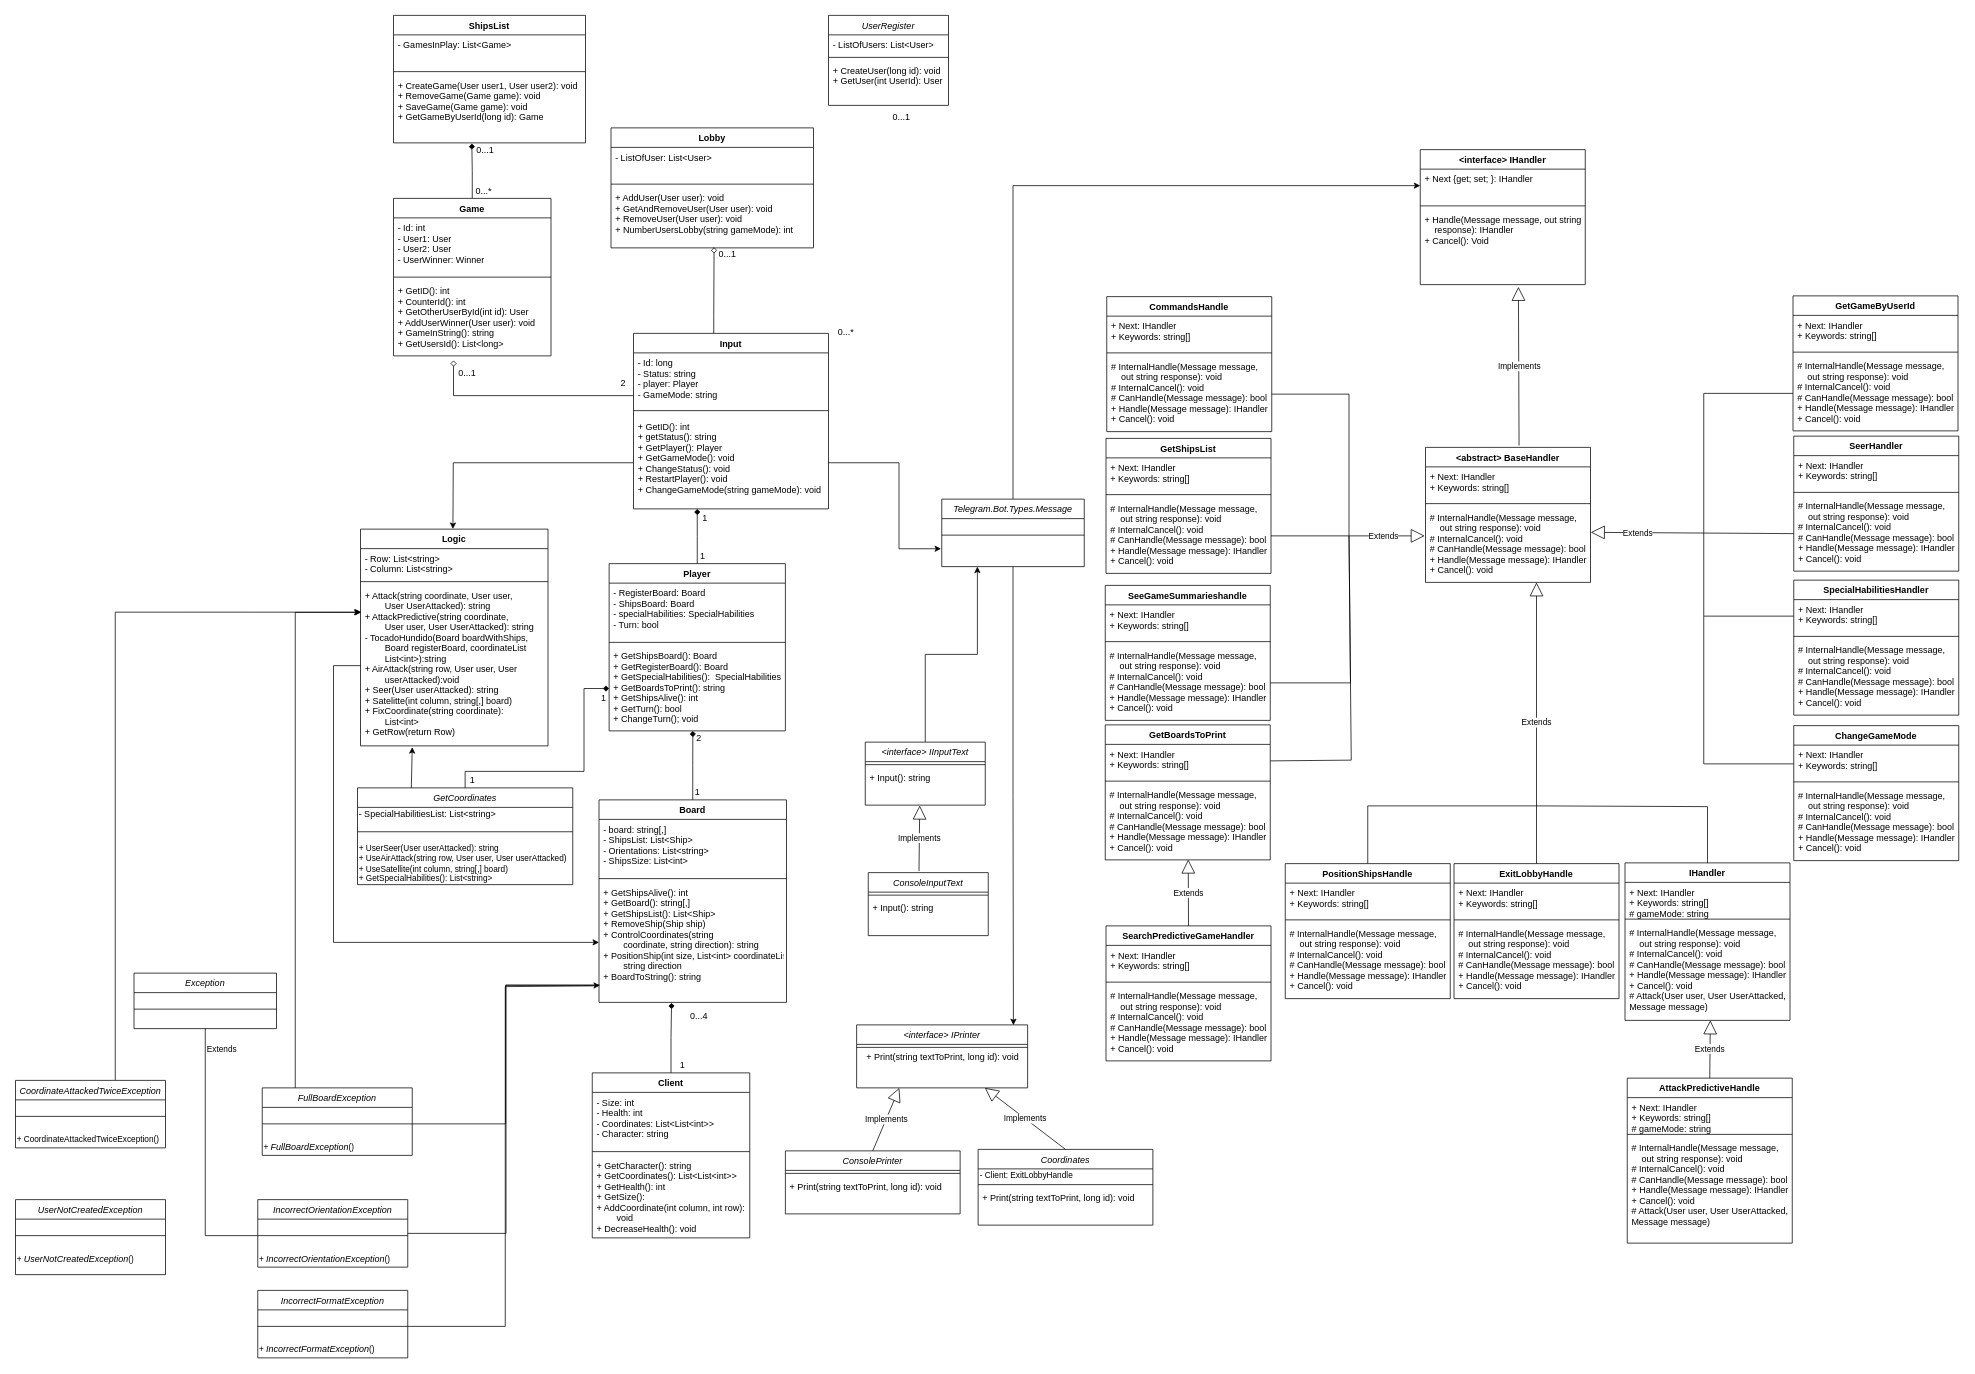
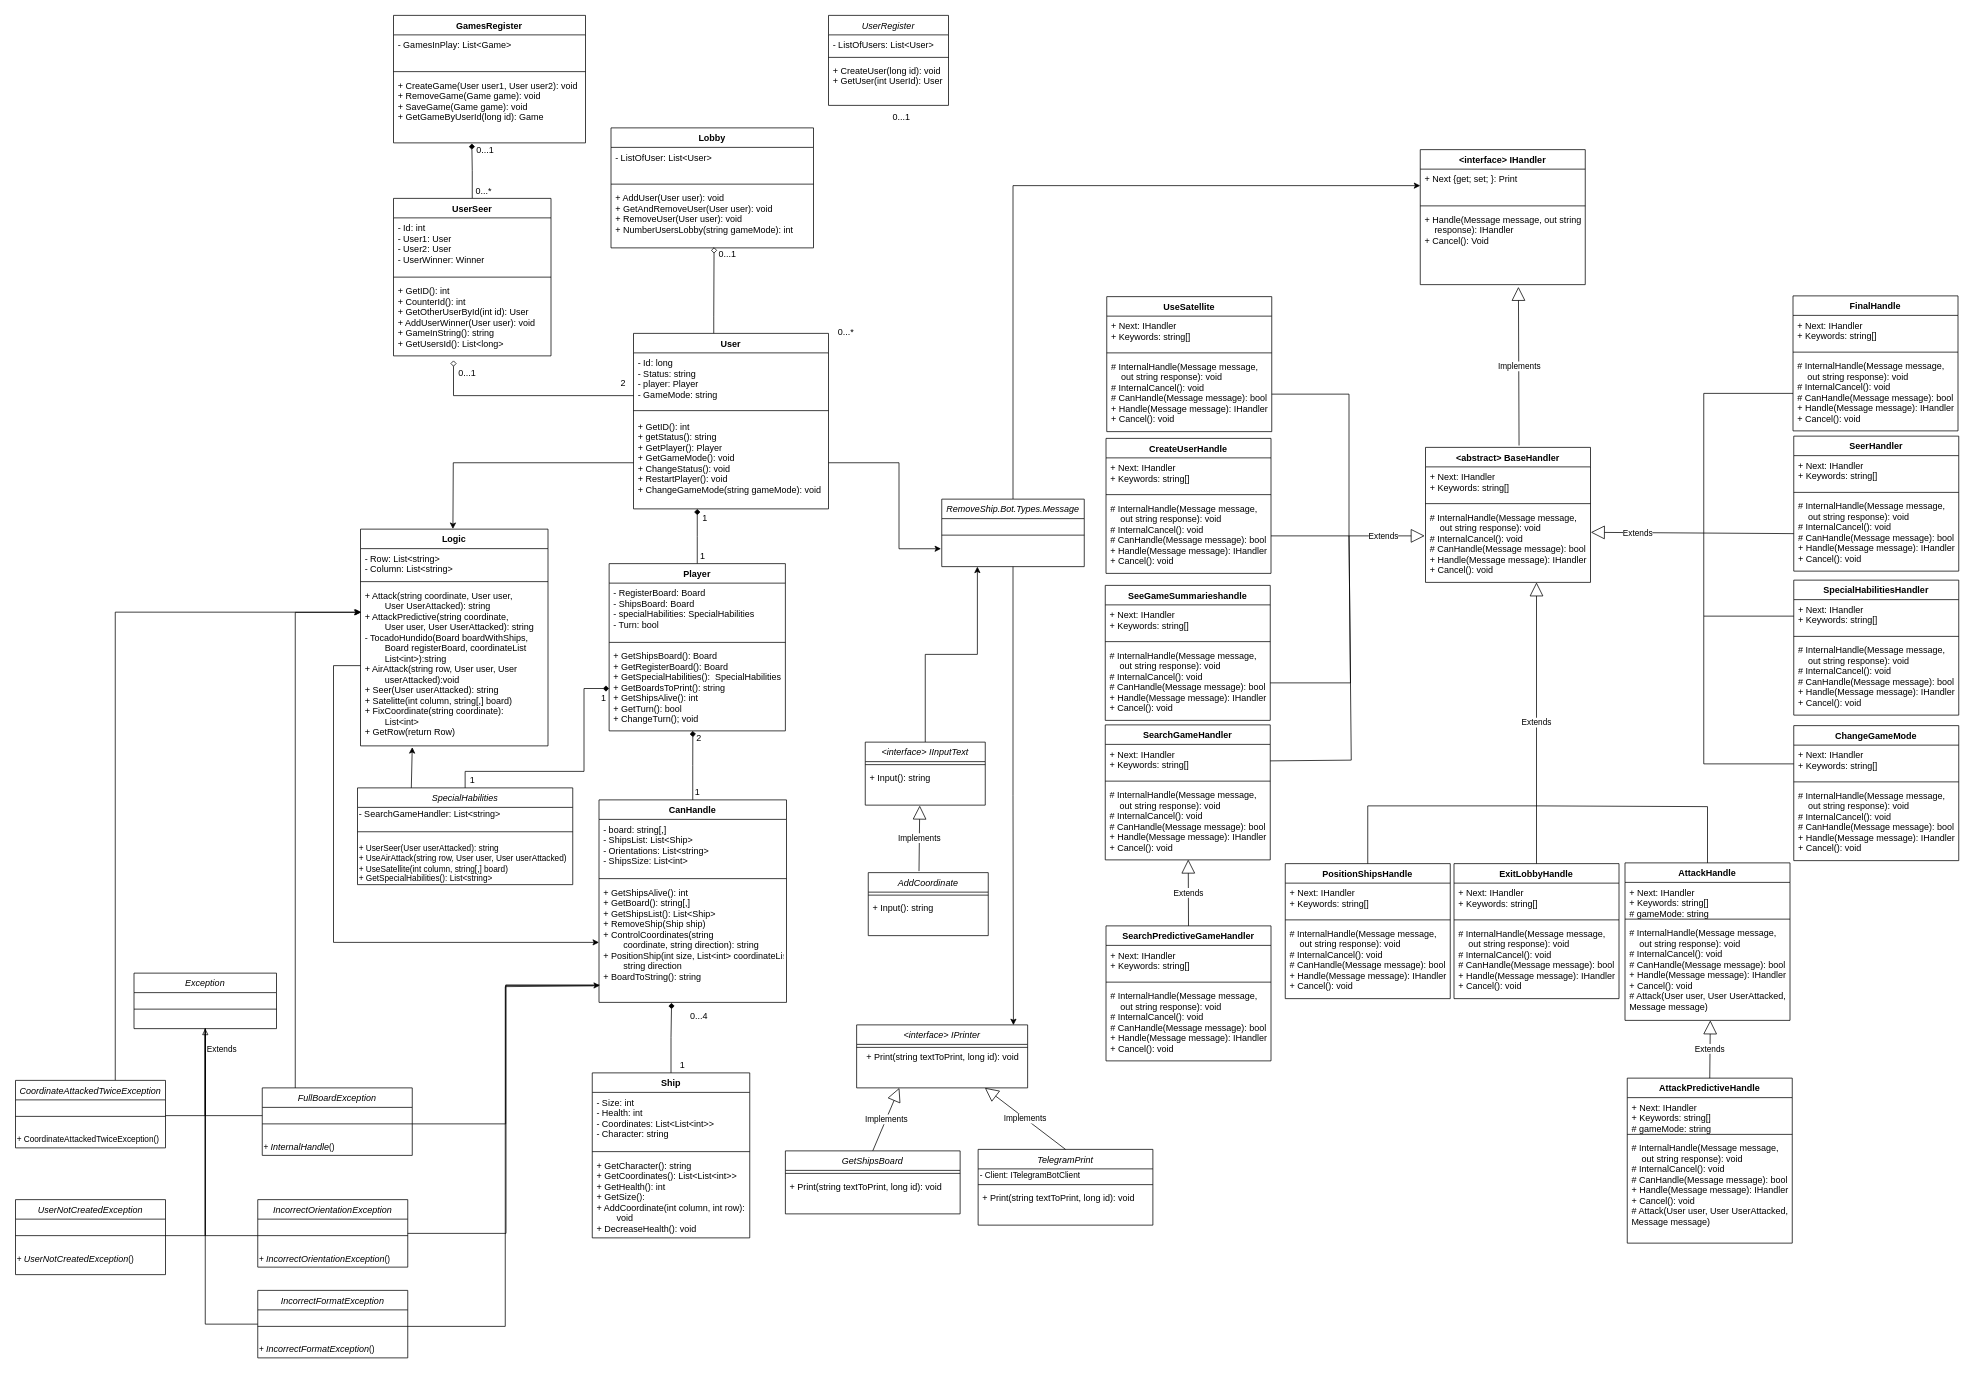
node "ShipsList": label "ShipsList" -> "GamesRegister"
node "+ Next {get; set; }: IHandler": label "+ Next {get; set; }: IHandler" -> "+ Next {get; set; }: Print"
node "Game": label "Game" -> "UserSeer"
node "GetGameByUserId": label "GetGameByUserId" -> "FinalHandle"
node "CommandsHandle": label "CommandsHandle" -> "UseSatellite"
node "Input": label "Input" -> "User"
node "GetShipsList": label "GetShipsList" -> "CreateUserHandle"
node "Telegram.Bot.Types.Message": label "Telegram.Bot.Types.Message" -> "RemoveShip.Bot.Types.Message"
node "GetBoardsToPrint": label "GetBoardsToPrint" -> "SearchGameHandler"
node "GetCoordinates": label "GetCoordinates" -> "SpecialHabilities"
node "Board": label "Board" -> "CanHandle"
node "- SpecialHabilitiesList: List<string>": label "- SpecialHabilitiesList: List<string>" -> "- SearchGameHandler: List<string>"
node "IHandler": label "IHandler" -> "AttackHandle"
node "ConsoleInputText": label "ConsoleInputText" -> "AddCoordinate"
node "Client": label "Client" -> "Ship"
edge "Exception" -- "CoordinateAttackedTwiceException": added
edge "Exception" -- "FullBoardException": added
node "+ FullBoardException()": label "+ FullBoardException()" -> "+ InternalHandle()"
node "Coordinates": label "Coordinates" -> "TelegramPrint"
node "ConsolePrinter": label "ConsolePrinter" -> "GetShipsBoard"
node "- Client: ExitLobbyHandle": label "- Client: ExitLobbyHandle" -> "- Client: ITelegramBotClient"
edge "Exception" -- "UserNotCreatedException": added
edge "IncorrectFormatException" -> "Exception": added
